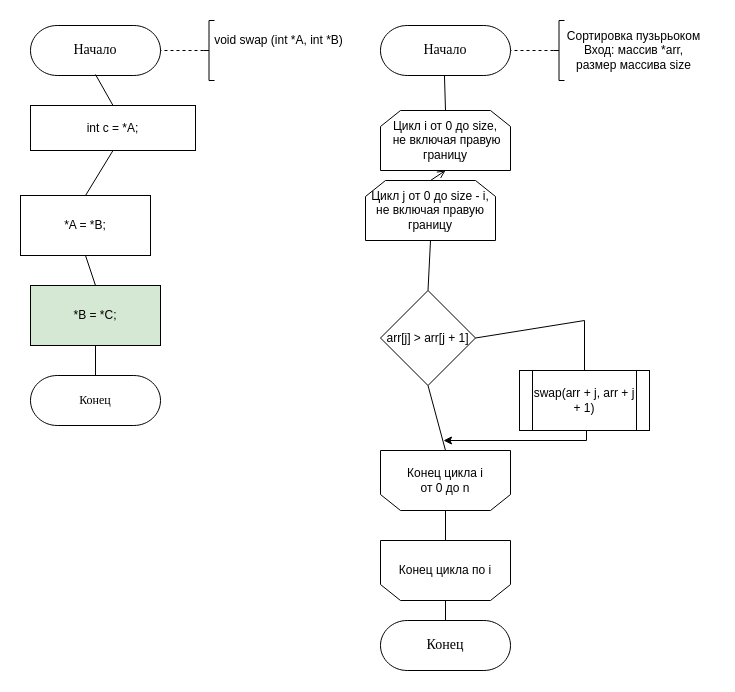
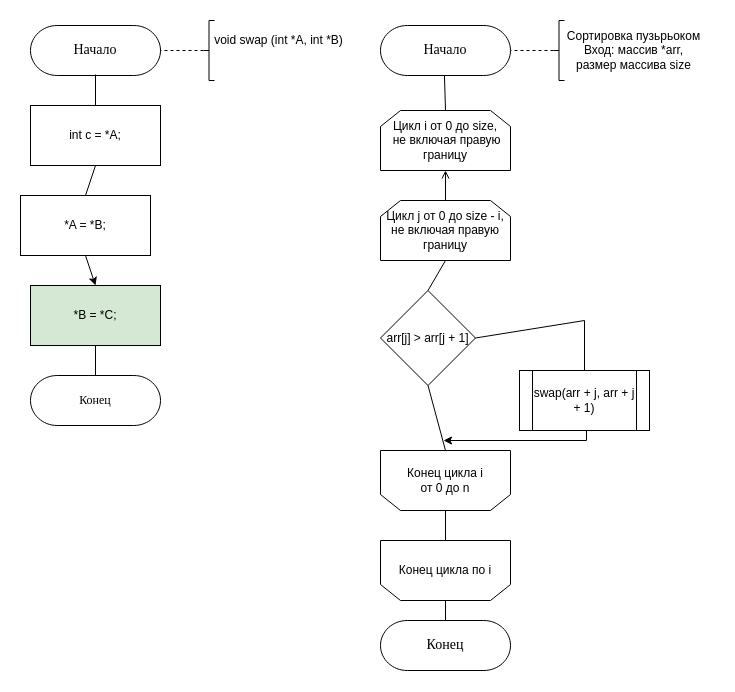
node "int c = *A;": size 165x45 -> 130x60
node "Цикл j от 0 до size - i, не включая правую границу": moved (431, 211) -> (446, 231)
edge "*A = *B;" -- "*B = *C;": arrowhead none -> classic
